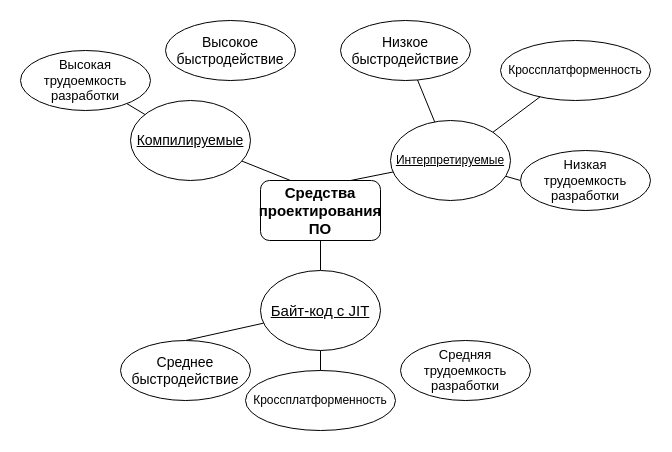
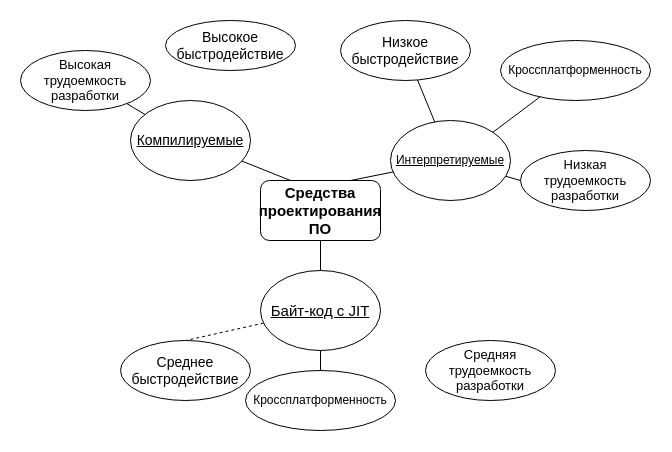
node "Высокое быстродействие": size 130x60 -> 130x50
edge "Байт-код с JIT" -- "Среднее быстродействие": style solid -> dashed
node "Средняятрудоемкость разработки": moved (466, 371) -> (491, 371)
